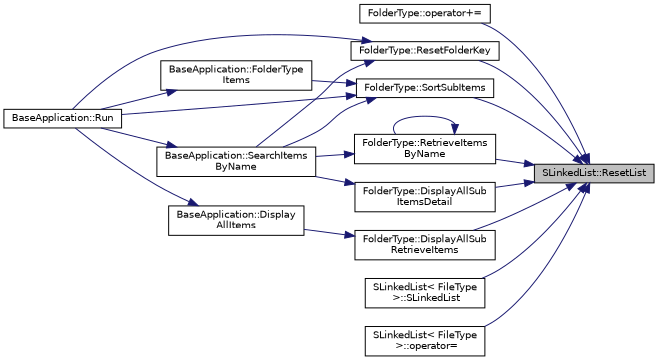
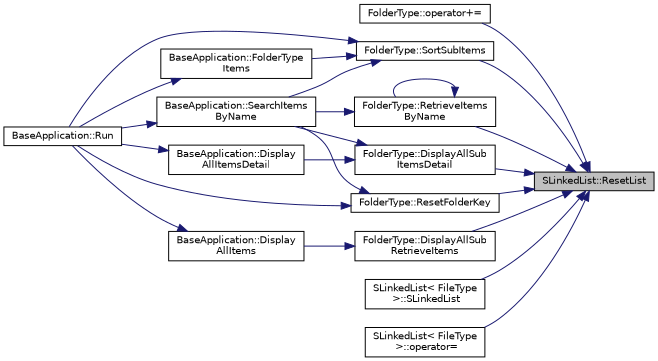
node "BaseApplication::Display AllItemsDetail": added
